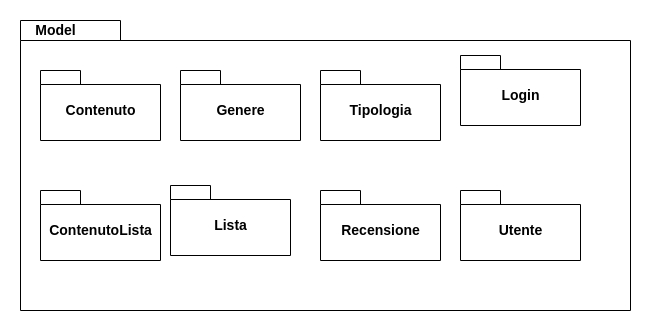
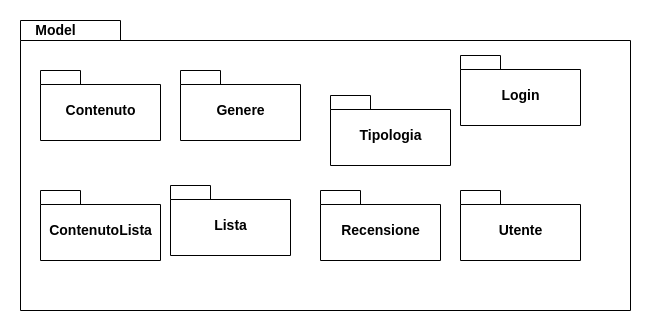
node "Tipologia": moved (381, 106) -> (391, 131)
